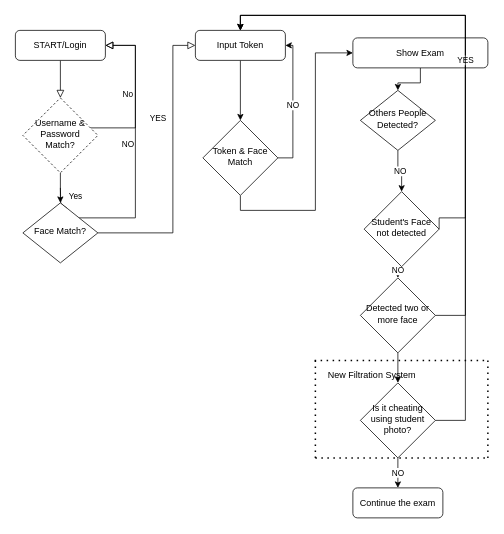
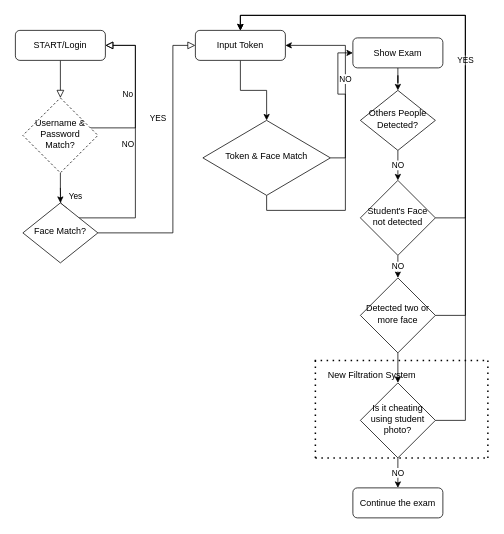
node "Show Exam": size 135x30 -> 90x30
node "Token & Face Match": size 75x75 -> 128x75
node "Student's Face not detected": moved (402, 229) -> (398, 218)
